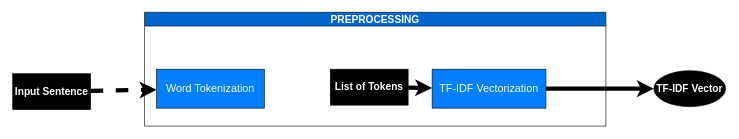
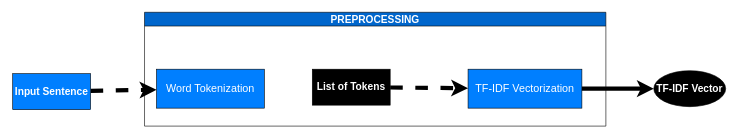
node "List of Tokens": moved (369, 87) -> (351, 87)
node "TF-IDF Vectorization": moved (489, 89) -> (525, 89)
node "Input Sentence": fillcolor #000000 -> #007fff
